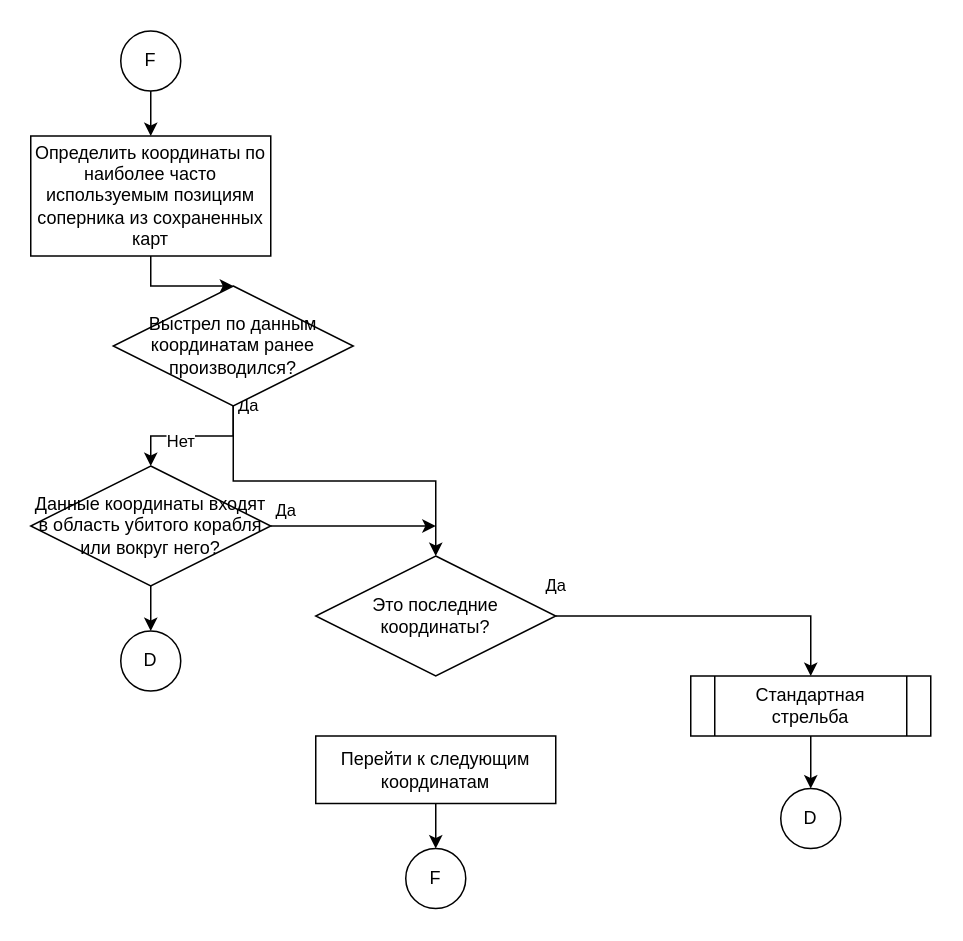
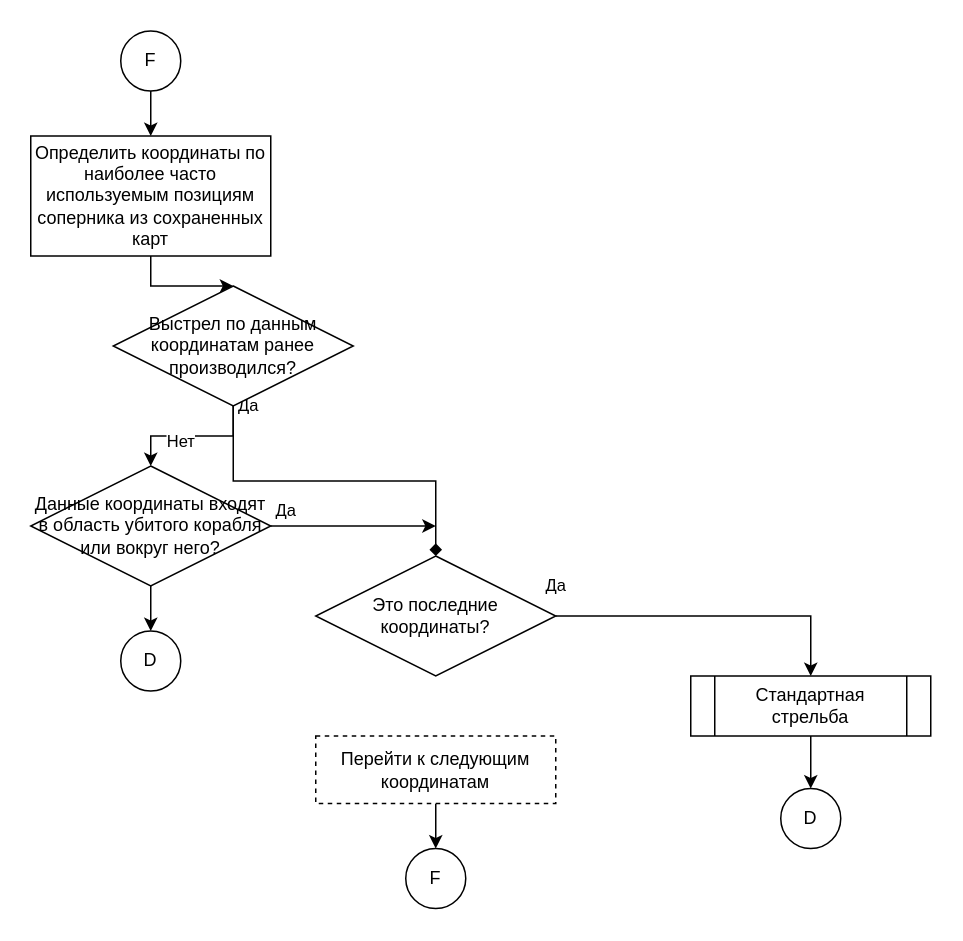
edge "Выстрел по данным координатам ранее производился?" -> "Это последние координаты?": arrowhead classic -> diamond
node "Перейти к следующим координатам": style solid -> dashed
